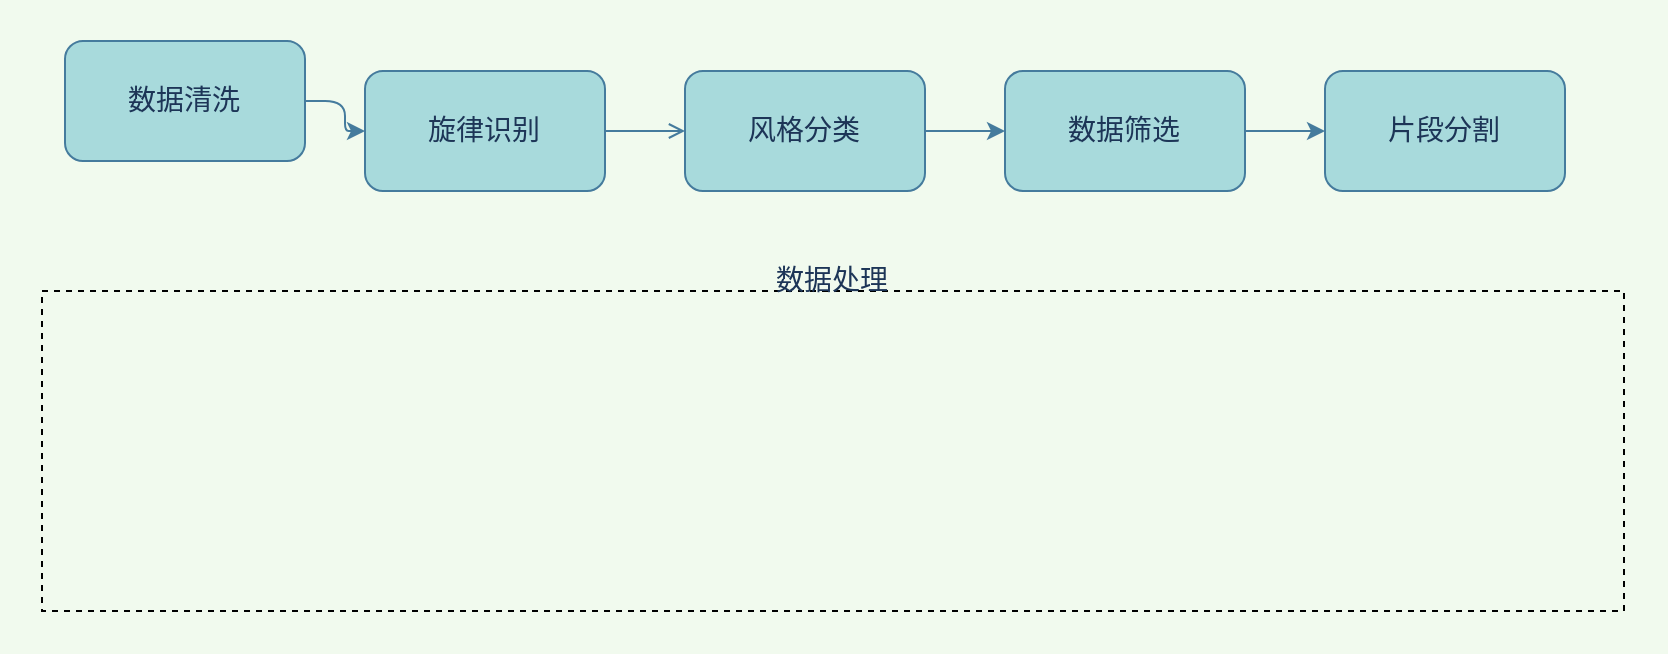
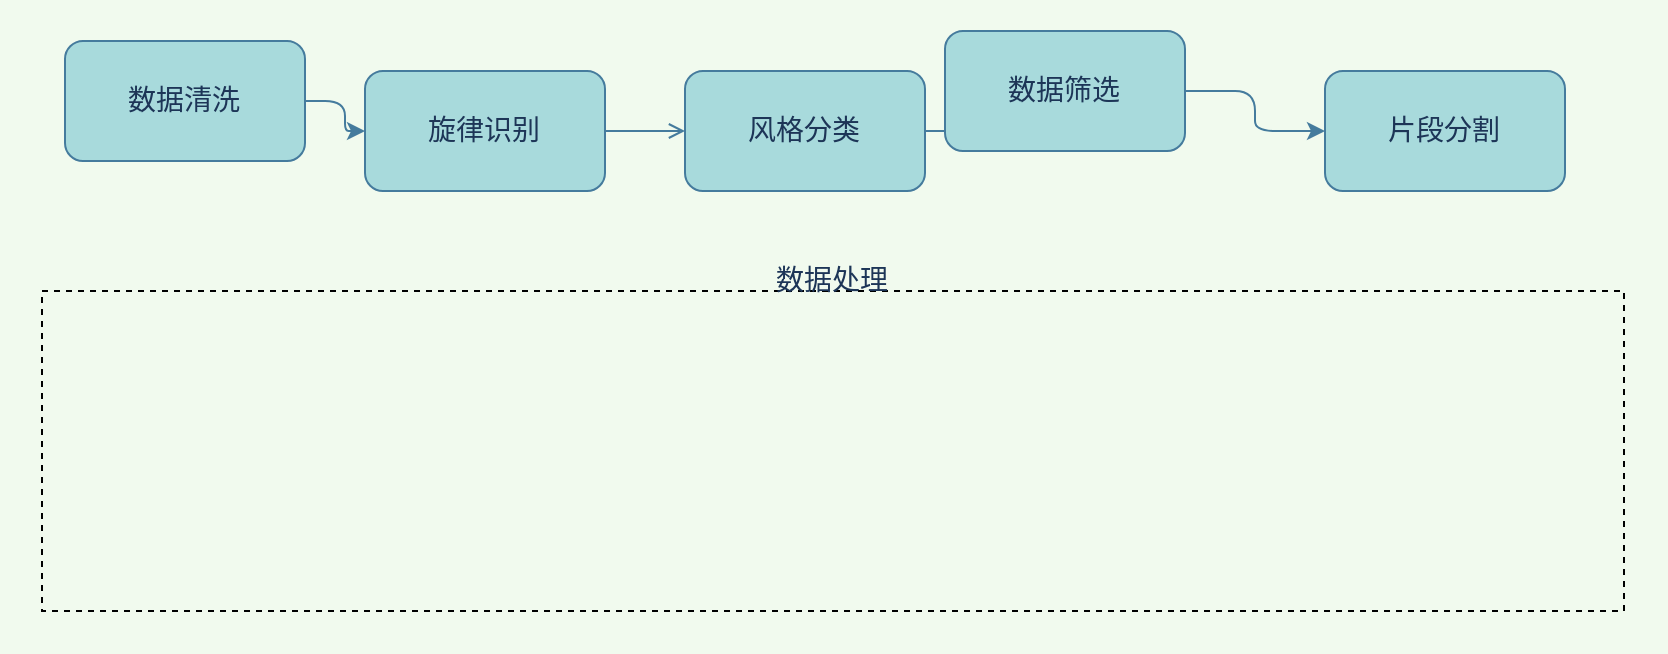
node "数据筛选": moved (1125, 131) -> (1065, 91)
